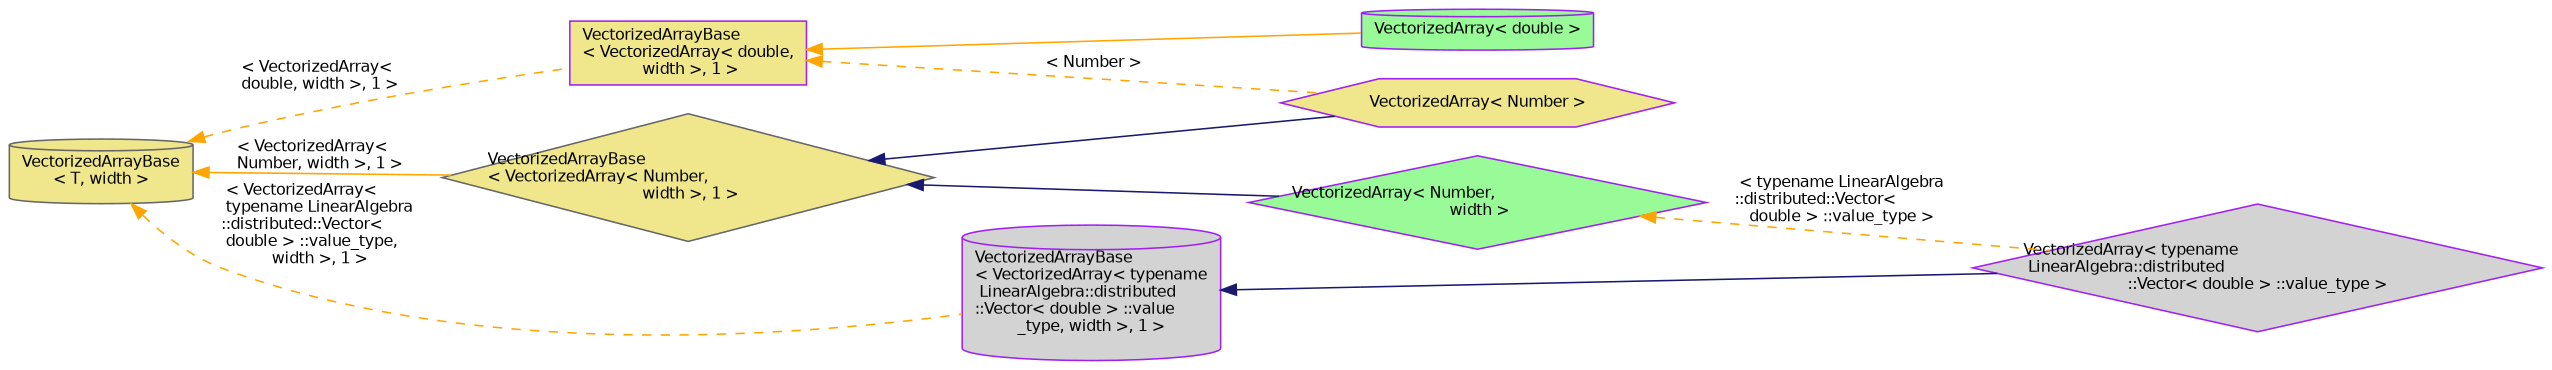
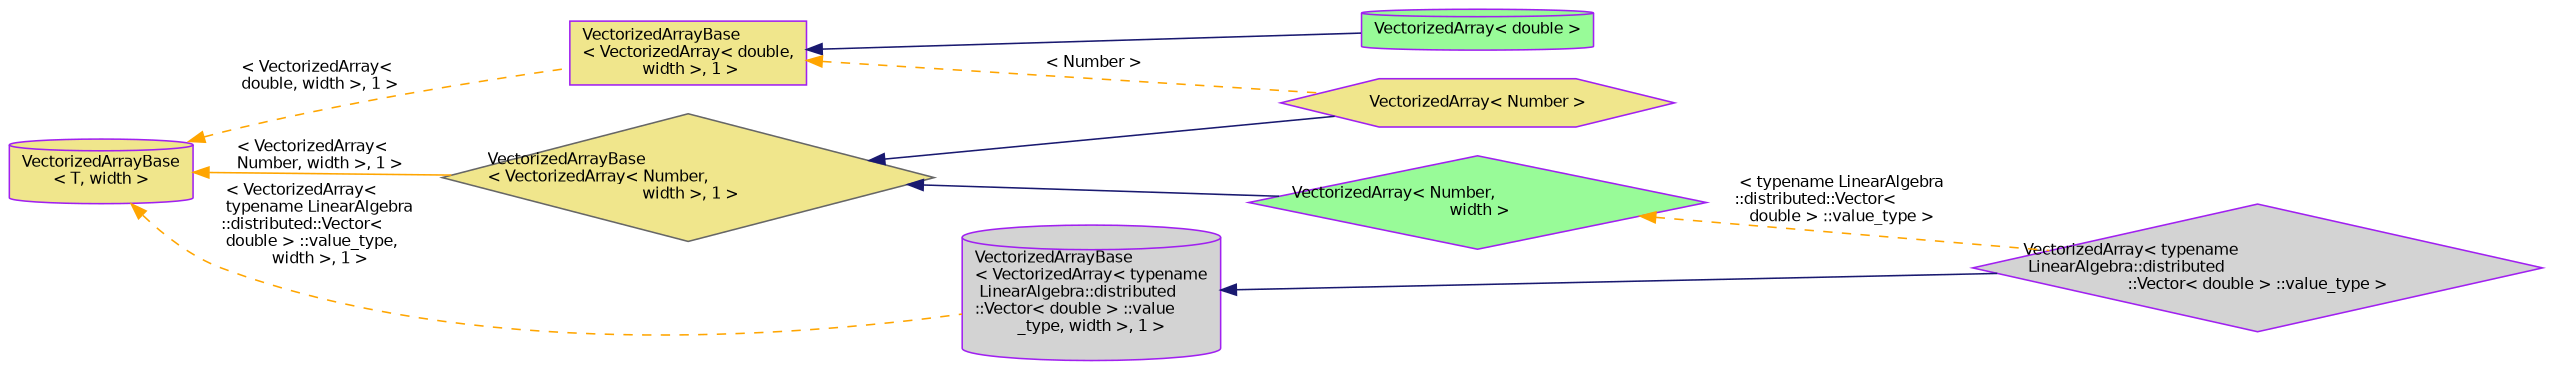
edge "VectorizedArray< double >" -> "VectorizedArrayBase < VectorizedArray< double, width >, 1 >": color orange -> midnightblue
node "VectorizedArrayBase < T, width >": color gray40 -> purple
